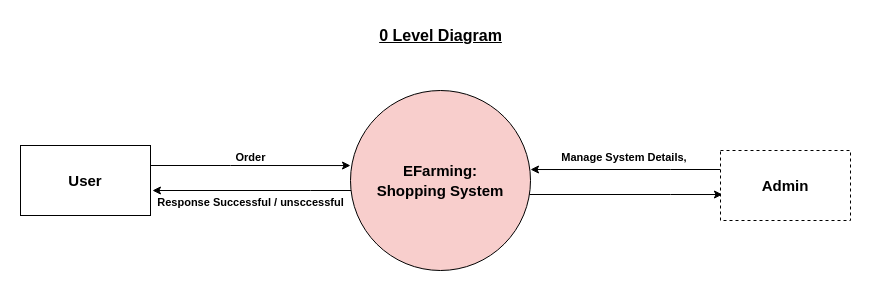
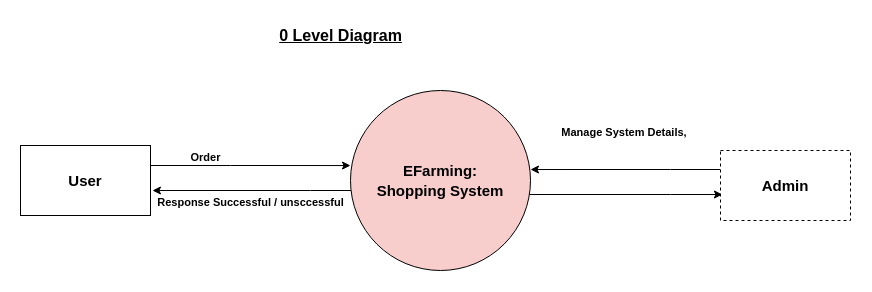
node "0 Level Diagram": moved (441, 36) -> (341, 36)
node "Order": moved (251, 156) -> (206, 156)
node "Manage System Details,": moved (626, 156) -> (626, 131)
